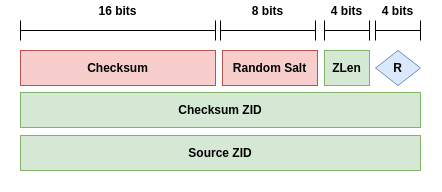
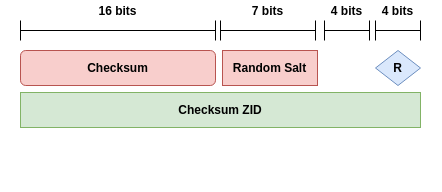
node "8 bits": label "8 bits" -> "7 bits"
node "Checksum": shape rectangle -> rounded rectangle
node "ZLen": removed
node "Source ZID": removed
